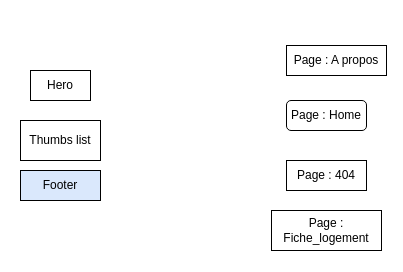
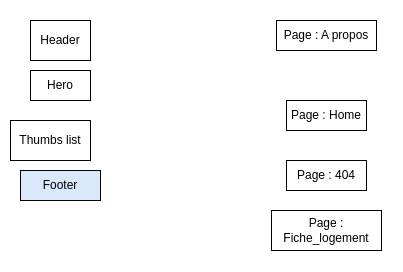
node "Header": added
node "Page : A propos": moved (337, 61) -> (327, 36)
node "Page : Home": shape rounded rectangle -> rectangle
node "Thumbs list": moved (61, 141) -> (51, 141)
